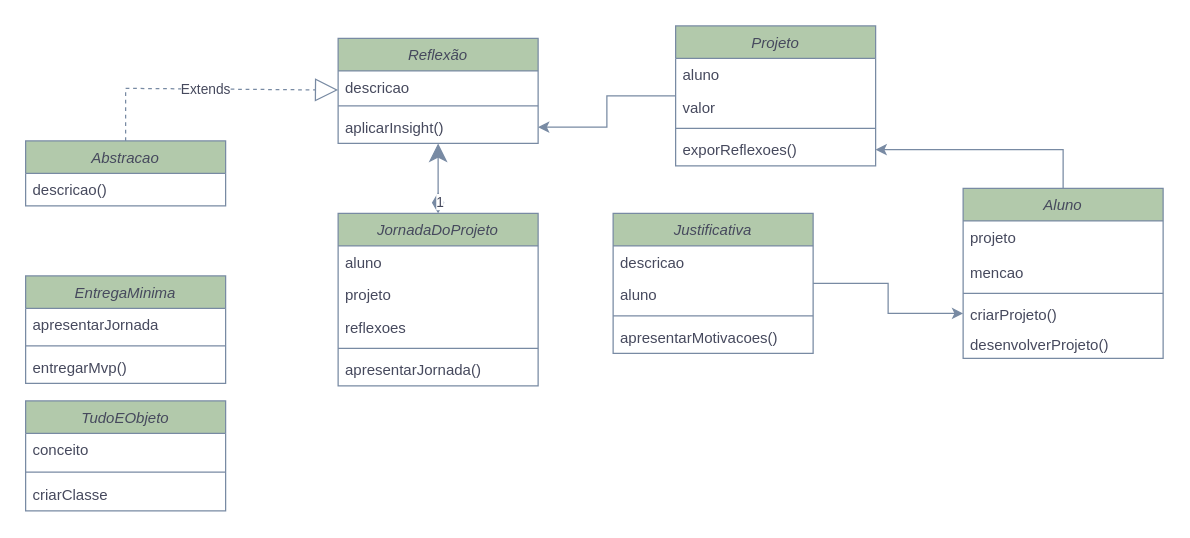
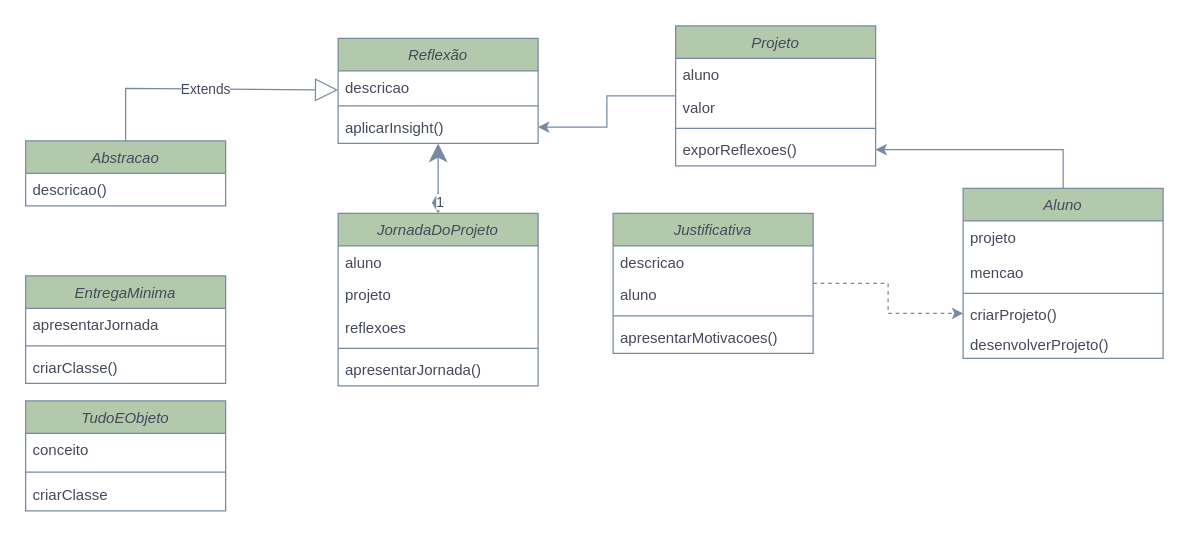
edge "Abstracao" -> "Reflexão": style dashed -> solid
edge "Justificativa" -> "criarProjeto()": style solid -> dashed
node "entregarMvp()": label "entregarMvp()" -> "criarClasse()"
